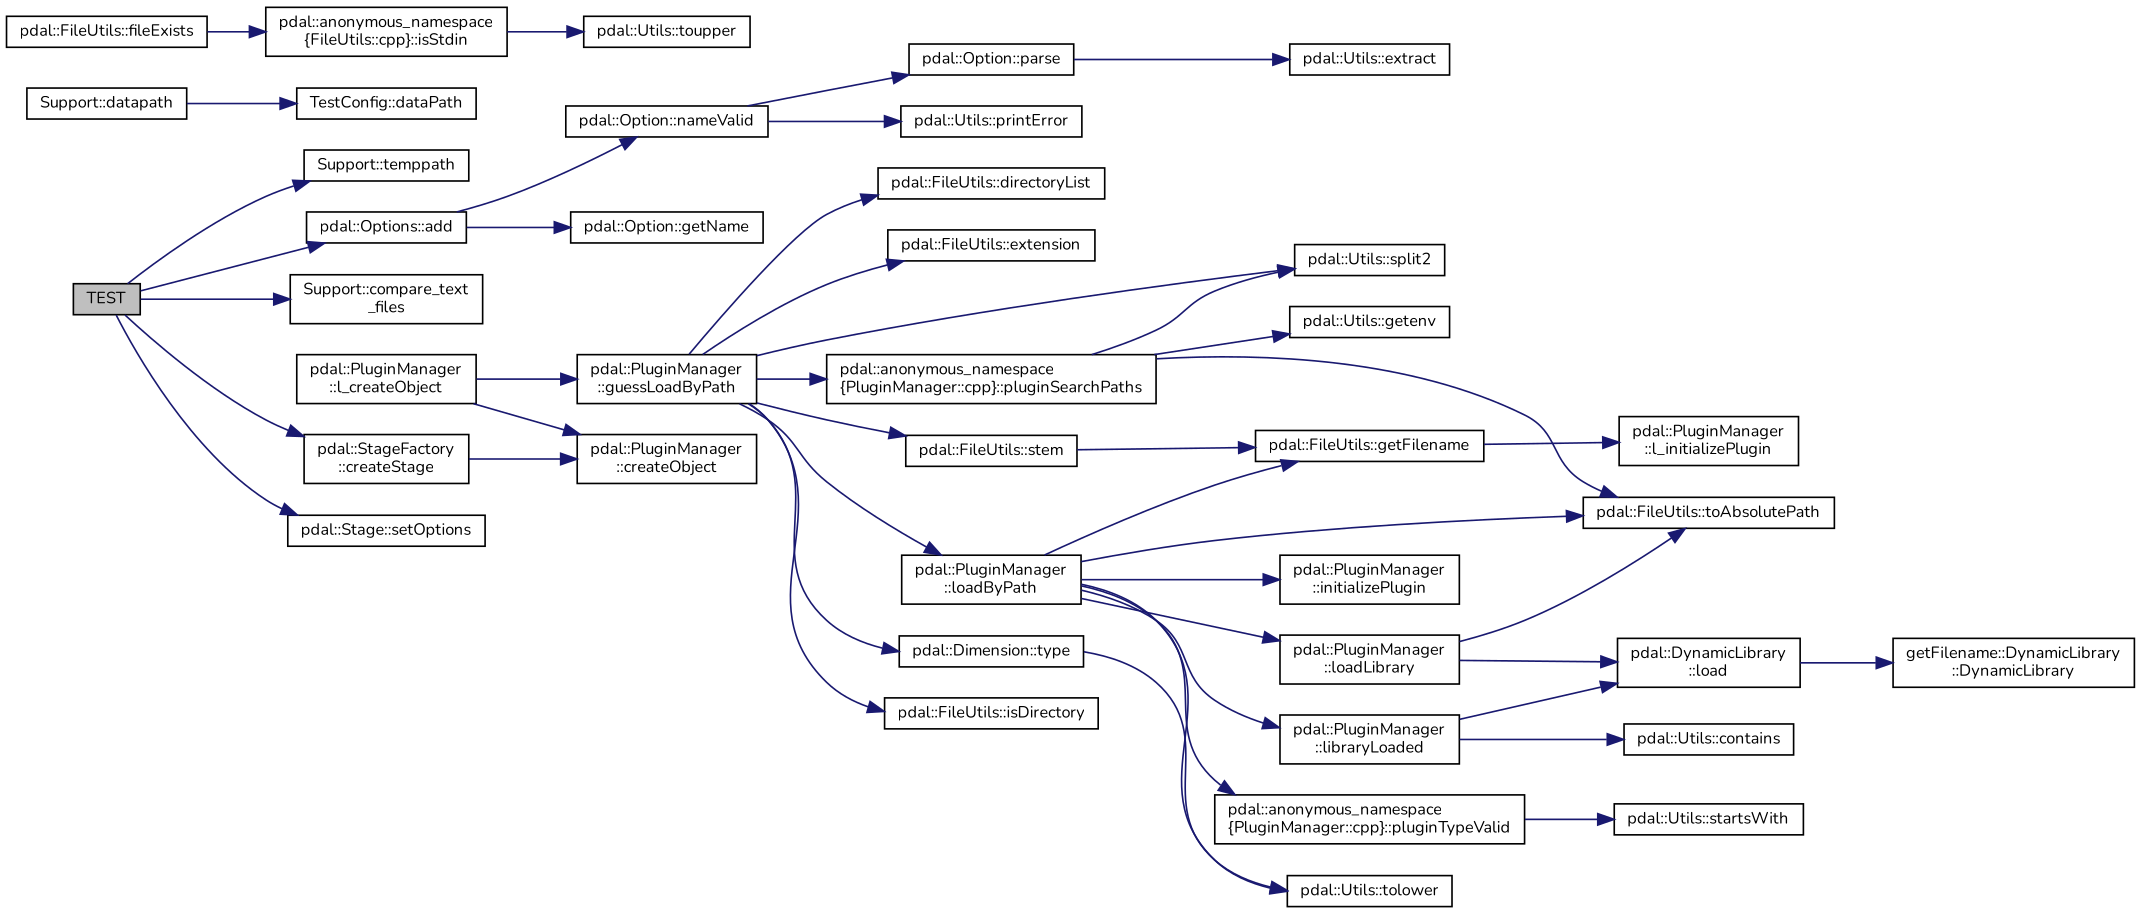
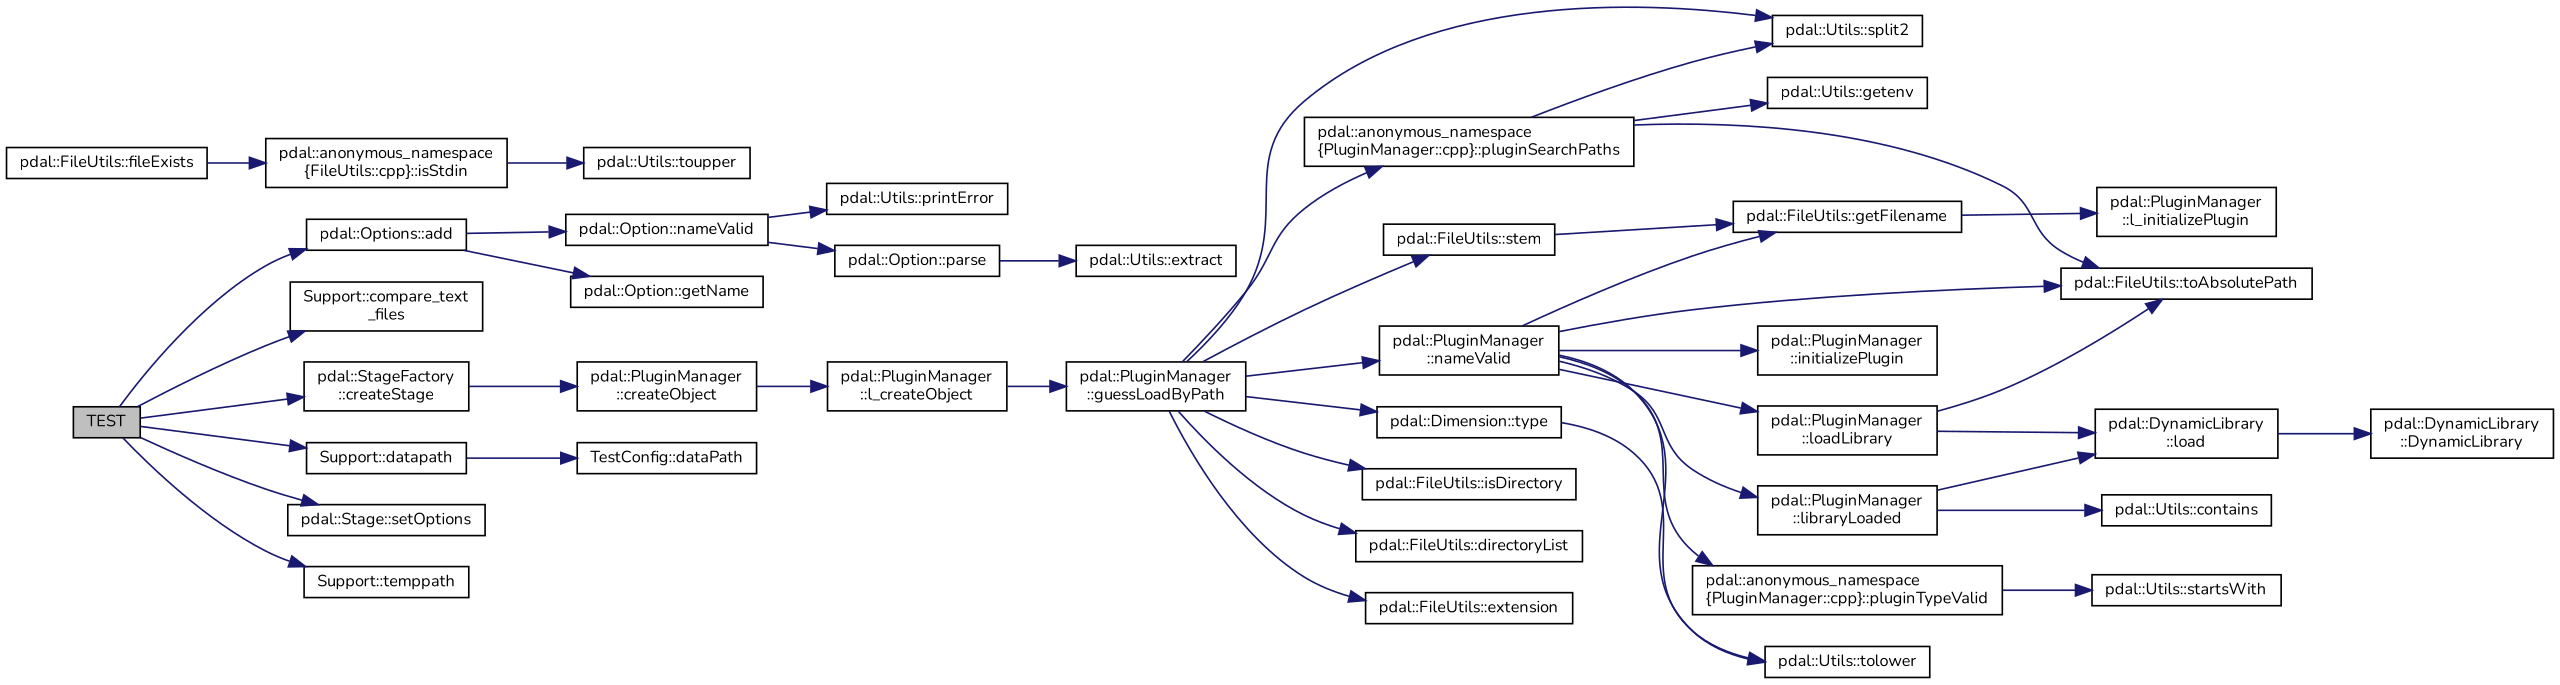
edge "pdal::PluginManager ::l_createObject" -> "pdal::PluginManager ::createObject": reversed
edge "TEST" -> "Support::datapath": added
node "pdal::PluginManager ::loadByPath": label "pdal::PluginManager ::loadByPath" -> "pdal::PluginManager ::nameValid"
node "getFilename::DynamicLibrary ::DynamicLibrary": label "getFilename::DynamicLibrary ::DynamicLibrary" -> "pdal::DynamicLibrary ::DynamicLibrary"
